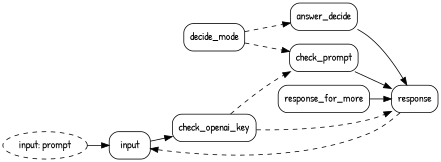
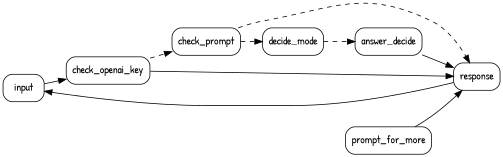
edge "decide_mode" -> "check_prompt": reversed
edge "check_prompt" -> "response": style solid -> dashed
node "response_for_more": label "response_for_more" -> "prompt_for_more"
edge "check_openai_key" -> "response": style dashed -> solid
node "input: prompt": removed
edge "response" -> "input": style dashed -> solid
